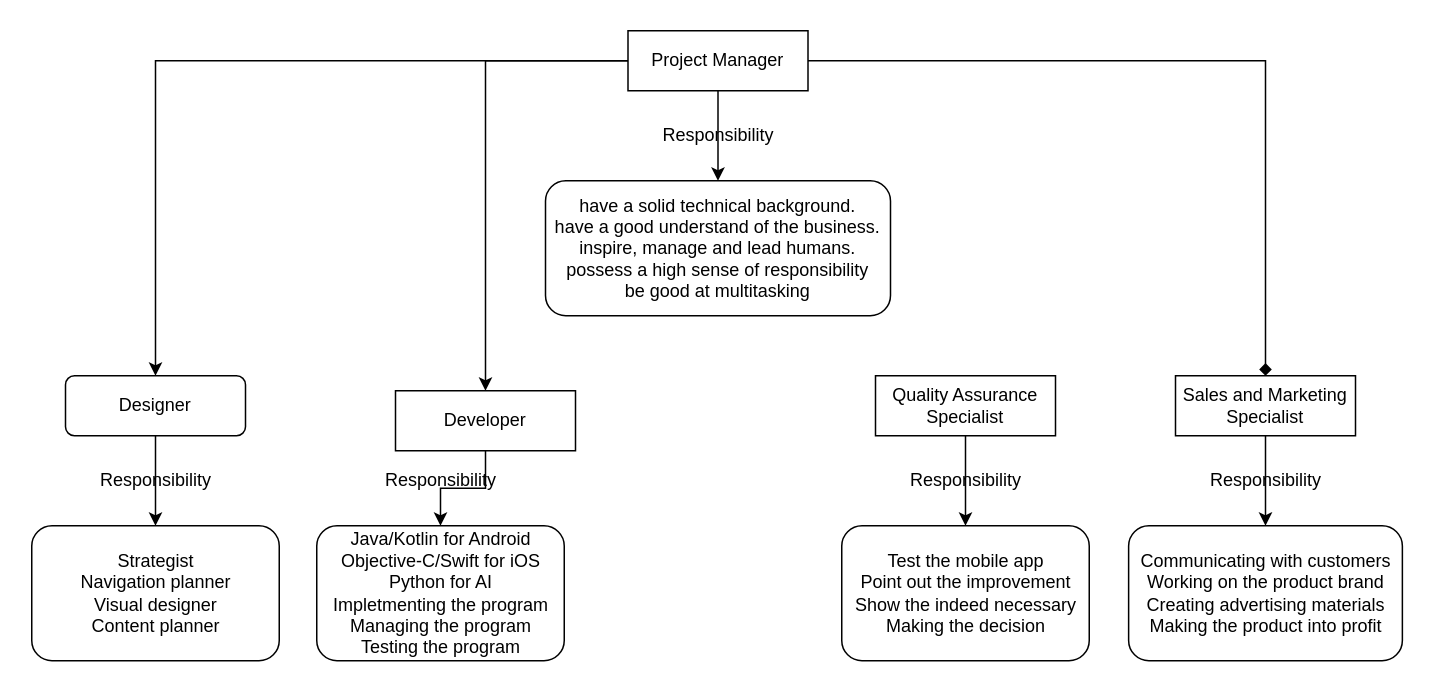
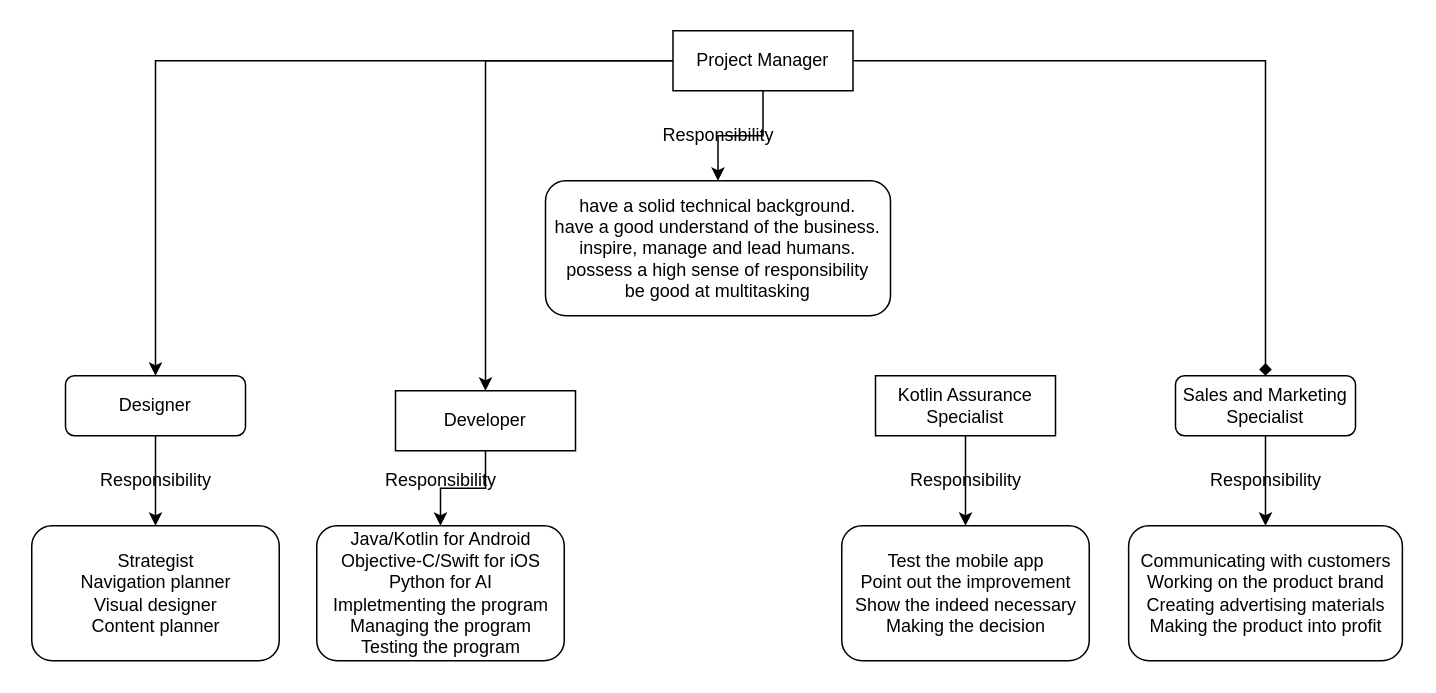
node "Project Manager": moved (718, 61) -> (763, 61)
node "Quality Assurance Specialist": label "Quality Assurance Specialist" -> "Kotlin Assurance Specialist"
node "Sales and Marketing Specialist": shape rectangle -> rounded rectangle
